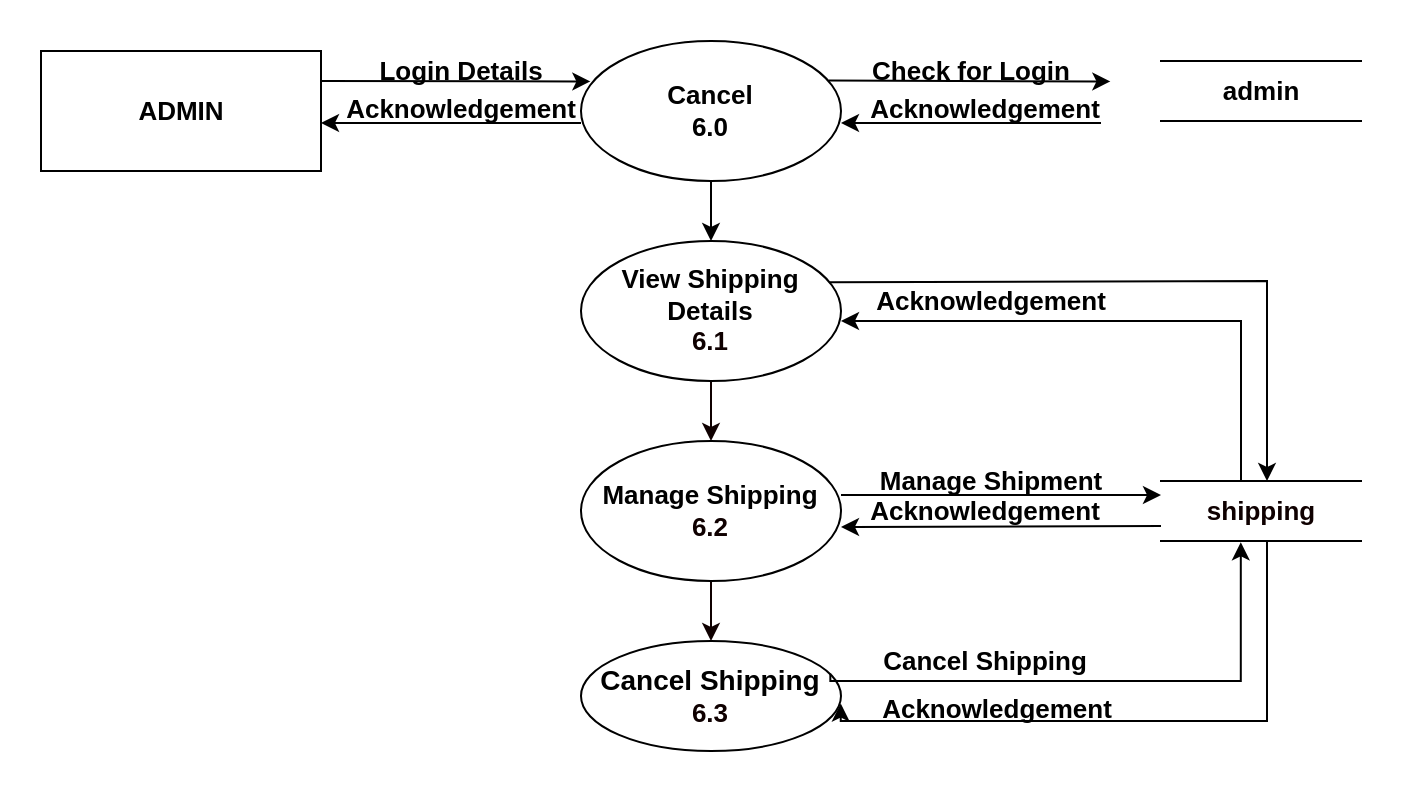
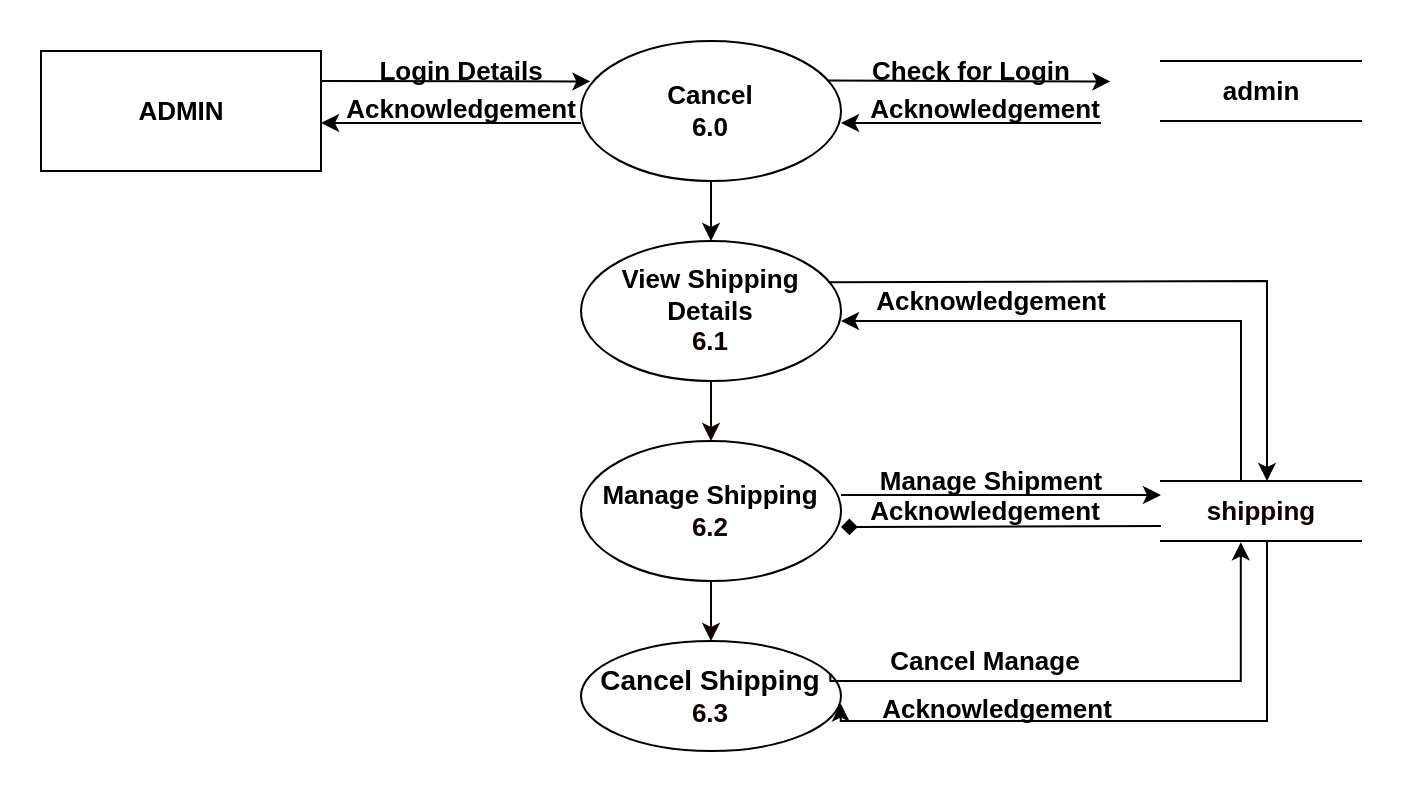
edge "shipping" -> "Manage Shipping 6.2": arrowhead classic -> diamond
node "Cancel Shipping": label "Cancel Shipping" -> "Cancel Manage"
